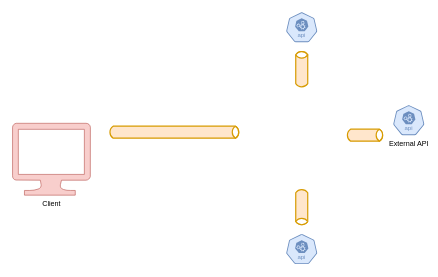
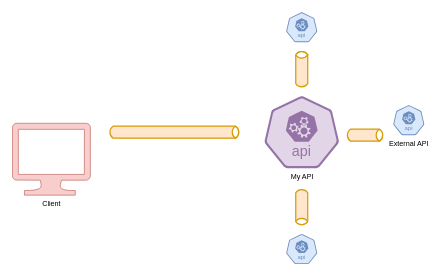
node "My API": added
